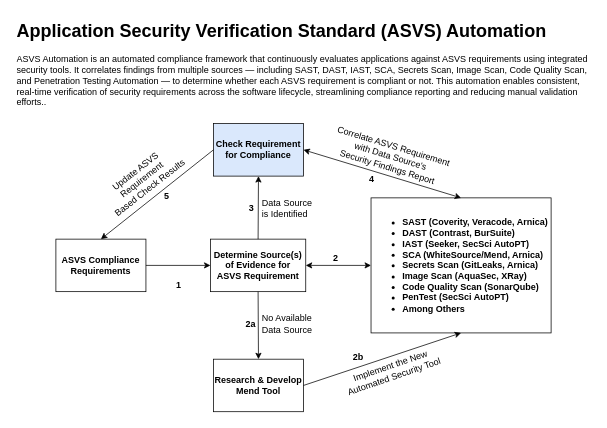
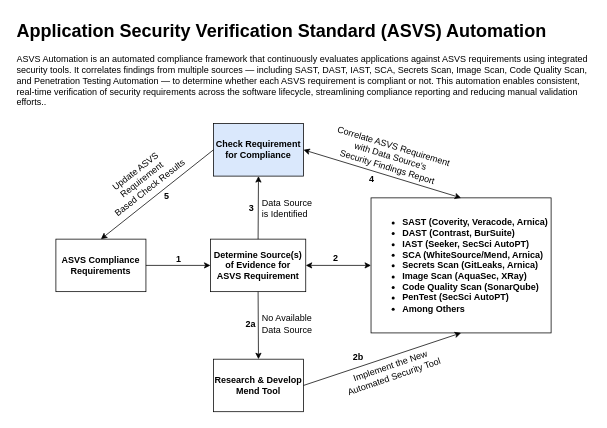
node "1": moved (179, 285) -> (179, 259)
